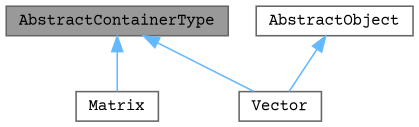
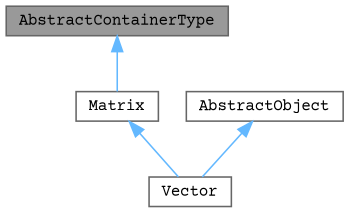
edge "Vector" -> "AbstractContainerType": now "Vector" -> "Matrix"
